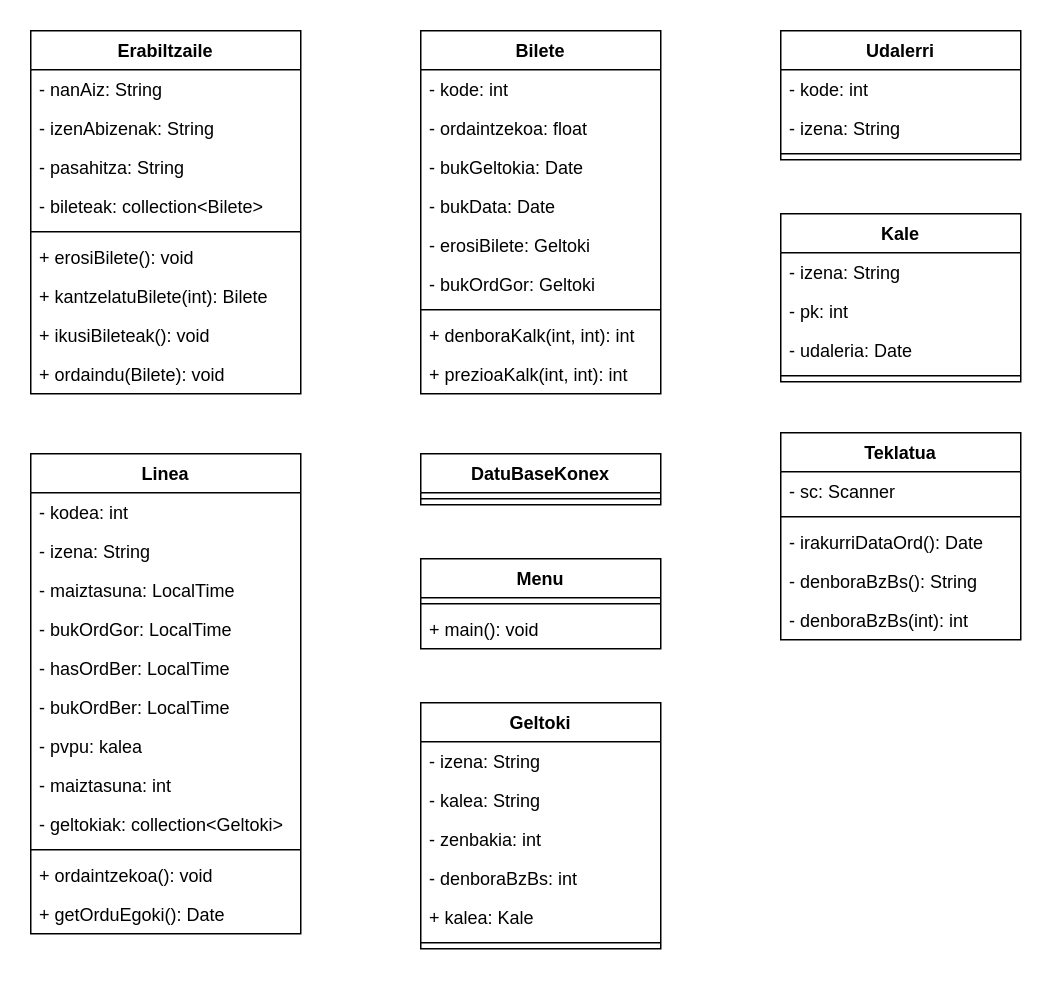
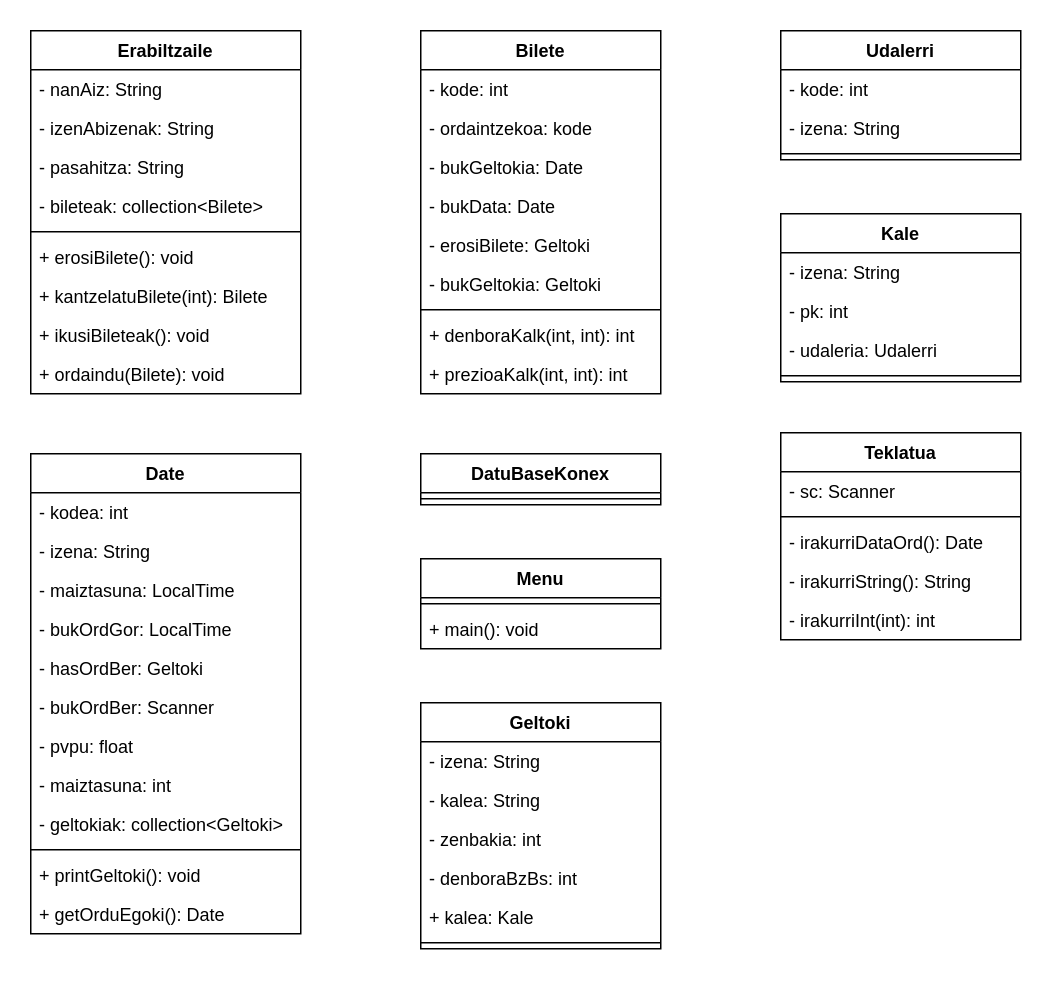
node "- ordaintzekoa: float": label "- ordaintzekoa: float" -> "- ordaintzekoa: kode"
node "- bukOrdGor: Geltoki": label "- bukOrdGor: Geltoki" -> "- bukGeltokia: Geltoki"
node "- udaleria: Date": label "- udaleria: Date" -> "- udaleria: Udalerri"
node "Linea": label "Linea" -> "Date"
node "- denboraBzBs(): String": label "- denboraBzBs(): String" -> "- irakurriString(): String"
node "- denboraBzBs(int): int": label "- denboraBzBs(int): int" -> "- irakurriInt(int): int"
node "- hasOrdBer: LocalTime": label "- hasOrdBer: LocalTime" -> "- hasOrdBer: Geltoki"
node "- bukOrdBer: LocalTime": label "- bukOrdBer: LocalTime" -> "- bukOrdBer: Scanner"
node "- pvpu: kalea": label "- pvpu: kalea" -> "- pvpu: float"
node "+ ordaintzekoa(): void": label "+ ordaintzekoa(): void" -> "+ printGeltoki(): void"
